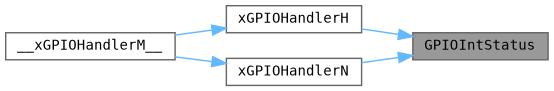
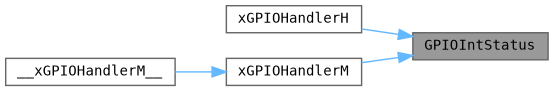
edge "__xGPIOHandlerM__" -> "xGPIOHandlerH": removed
node "xGPIOHandlerN": label "xGPIOHandlerN" -> "xGPIOHandlerM"
